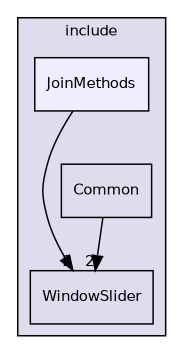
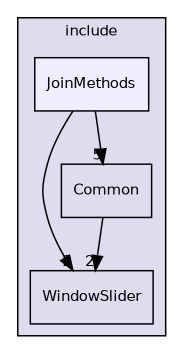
edge "JoinMethods" -> "Common": added
